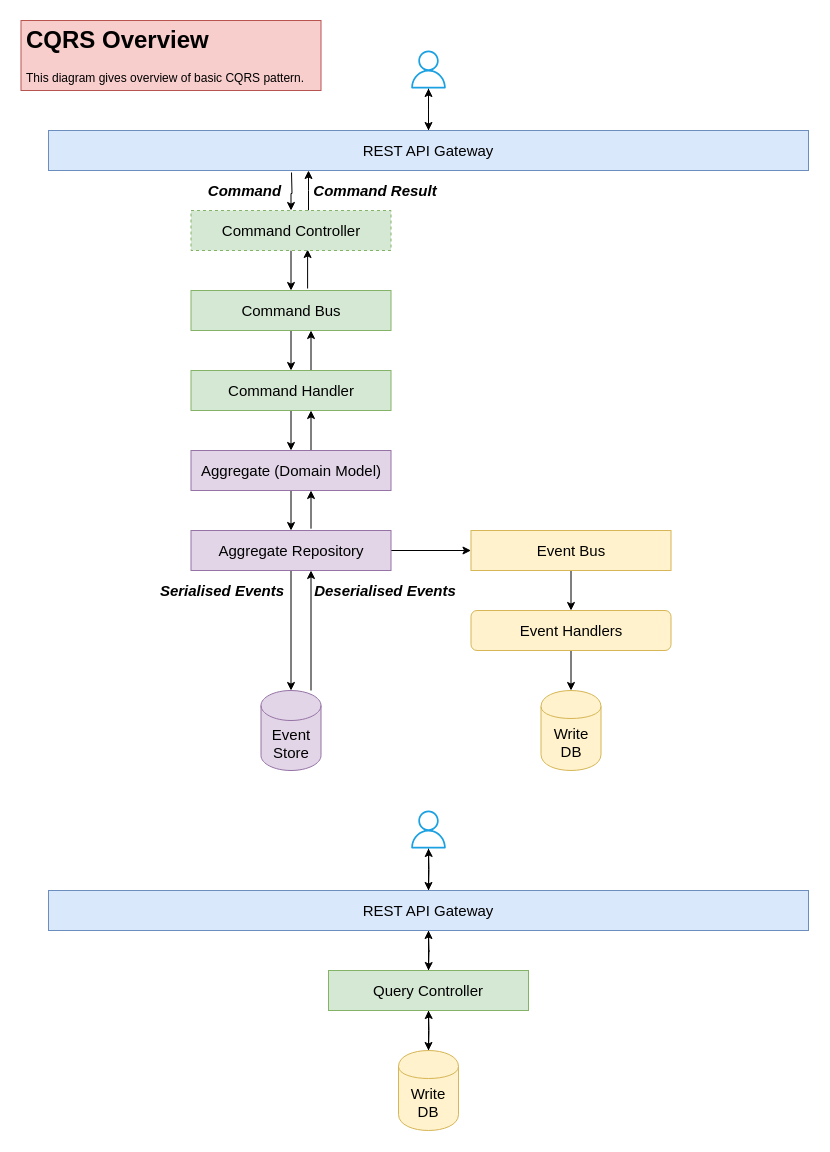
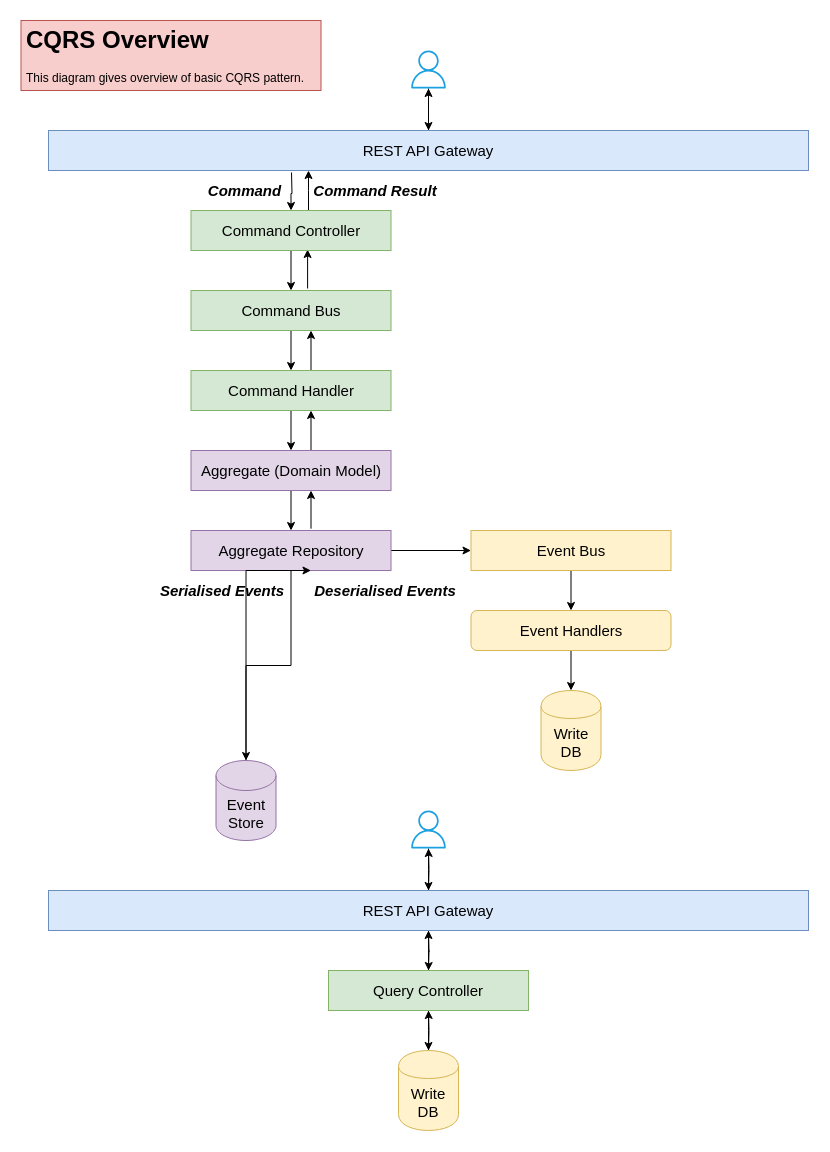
node "Command Controller": style dashed -> solid
node "Event Store": moved (291, 731) -> (246, 801)
